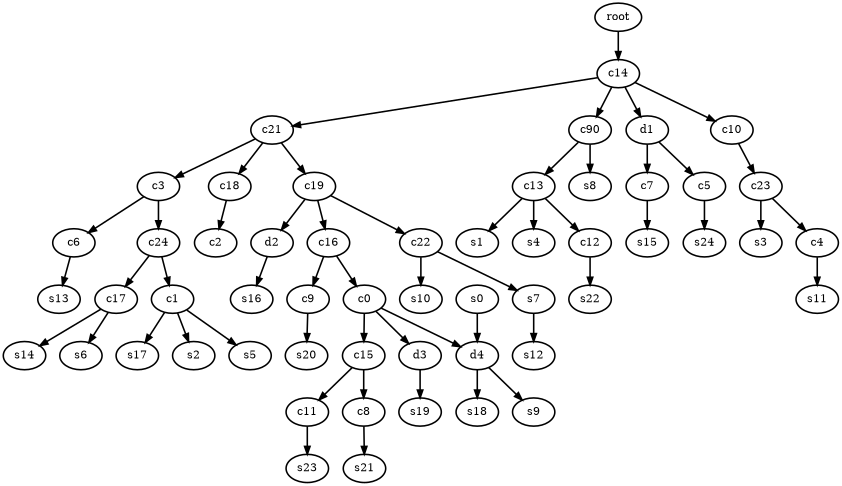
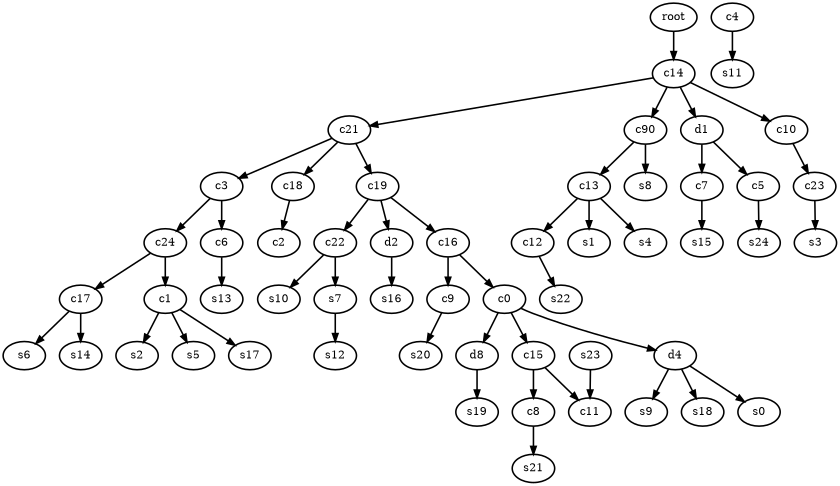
edge "c23" -> "c4": removed
edge "s0" -> "d4": reversed
node "d3": label "d3" -> "d8"
edge "c11" -> "s23": reversed
